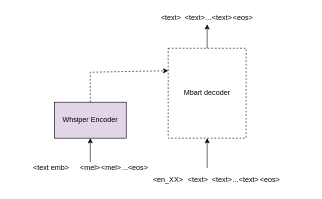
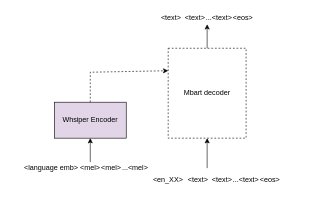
node "<text emb>": label "<text emb>" -> "<language emb>"
node "...<eos>": label "...<eos>" -> "...<mel>"
